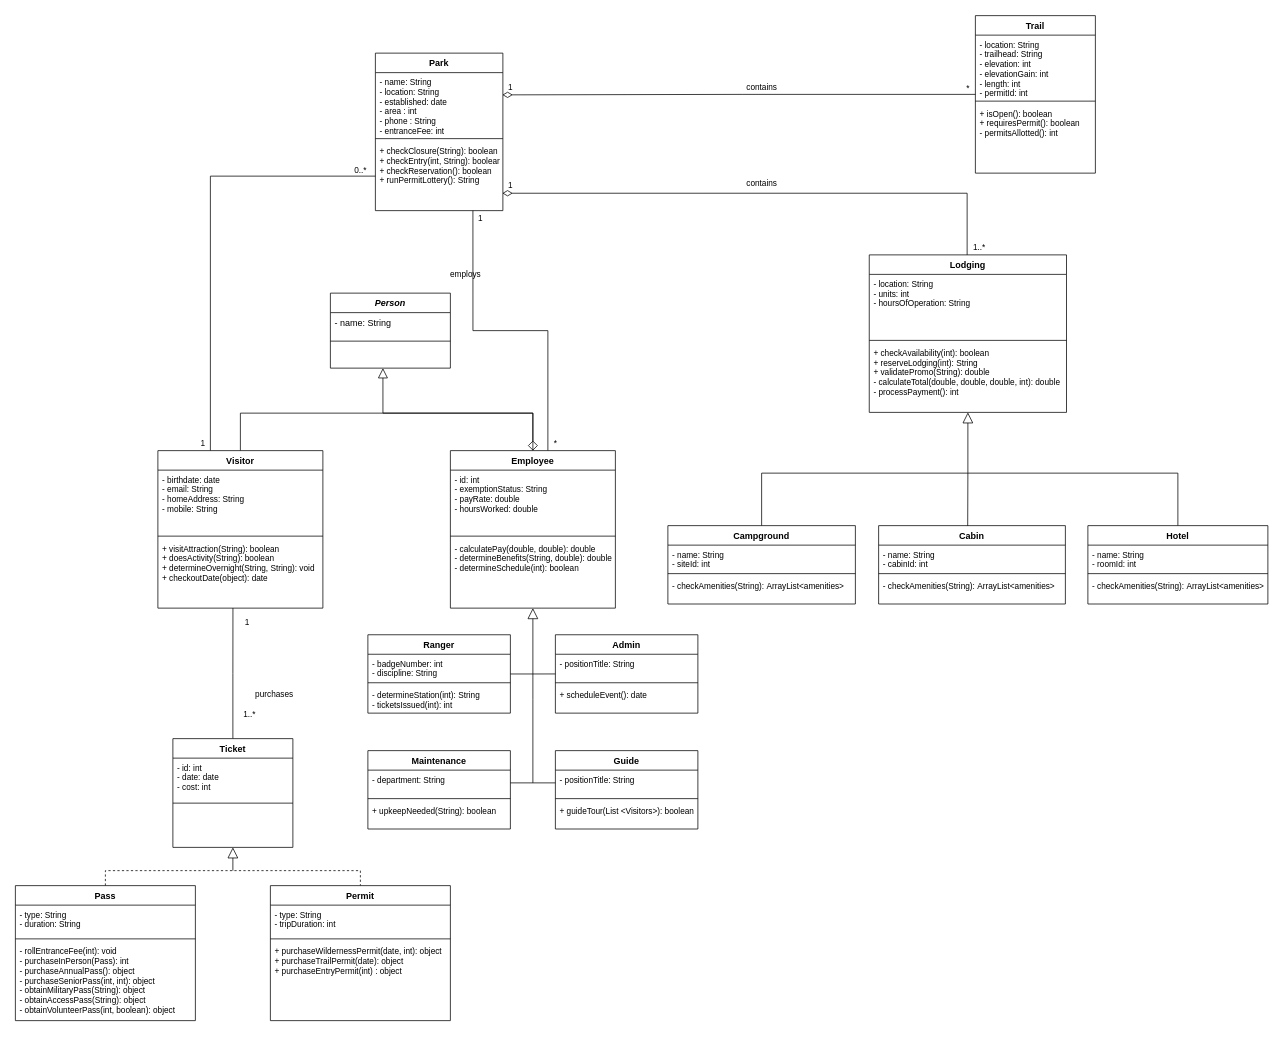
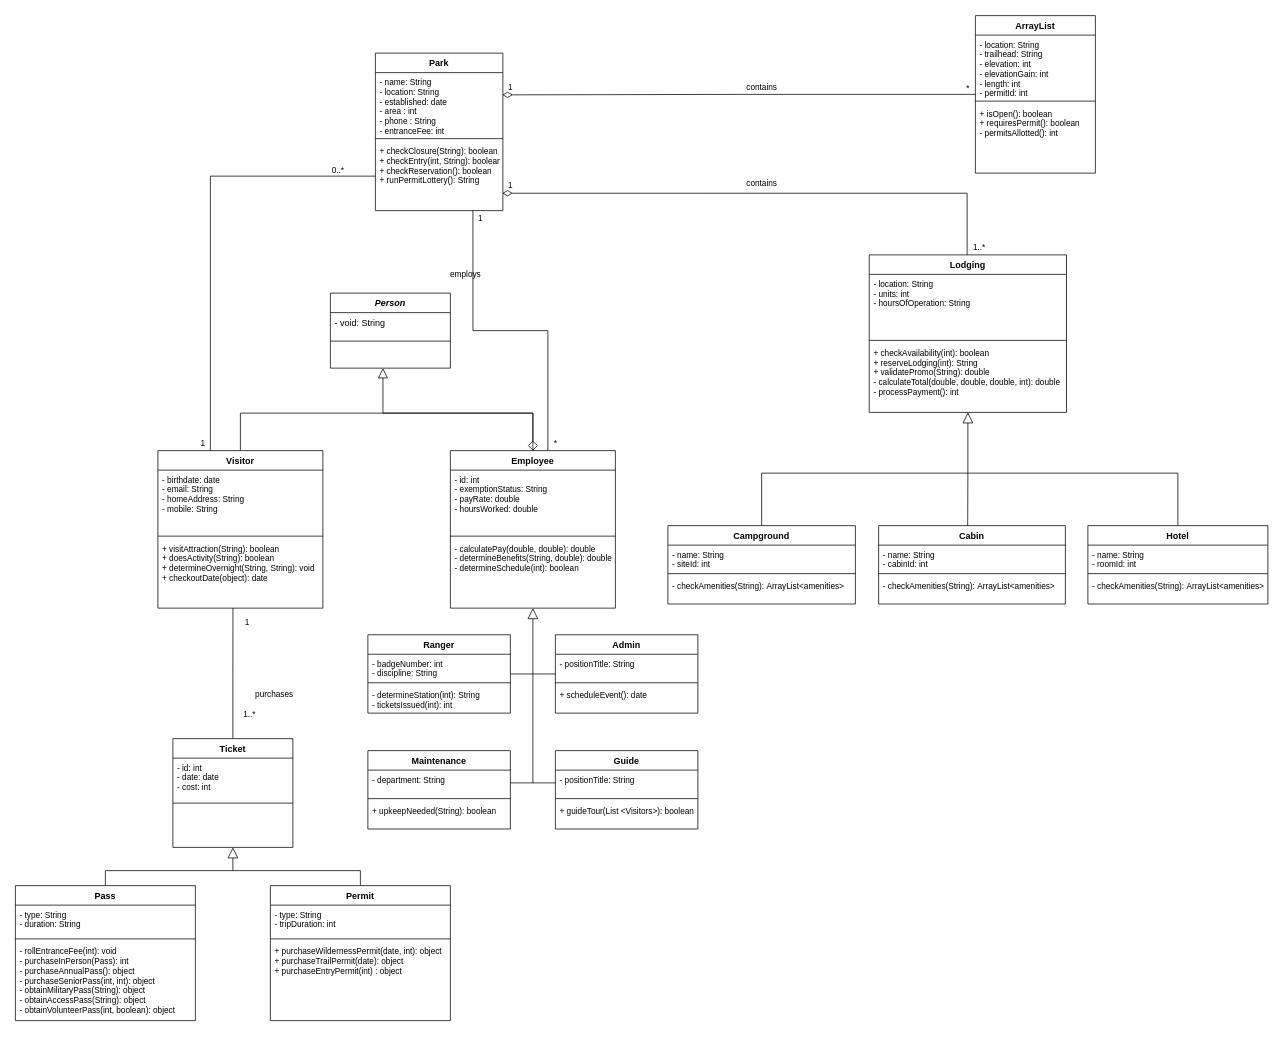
node "Trail": label "Trail" -> "ArrayList"
node "0..*": moved (360, 170) -> (338, 170)
node "- name: String": label "- name: String" -> "- void: String"
edge "Pass" -- "Permit": style dashed -> solid
